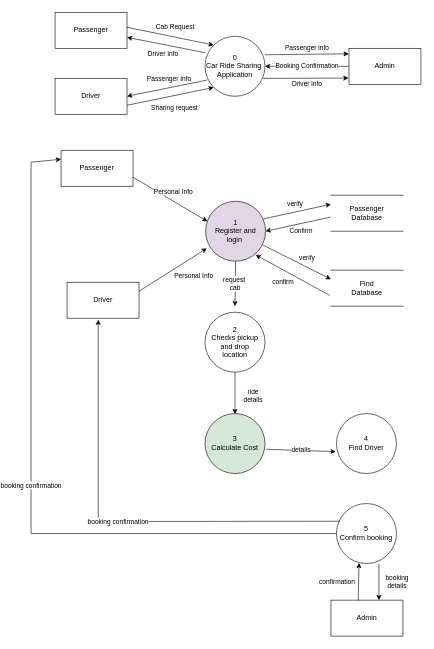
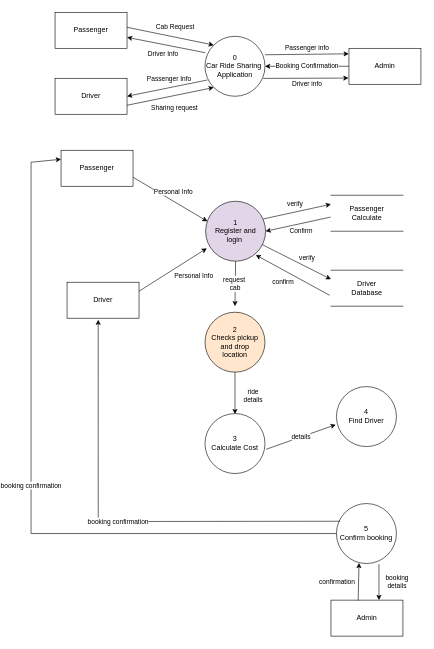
node "Passenger Database": label "Passenger Database" -> "Passenger Calculate"
node "Find Database": label "Find Database" -> "Driver Database"
node "2 Checks pickup and drop location": fillcolor #ffffff -> #ffe6cc
node "3 Calculate Cost": fillcolor #d5e8d4 -> #ffffff
node "4 Find Driver": moved (366, 444) -> (366, 417)
